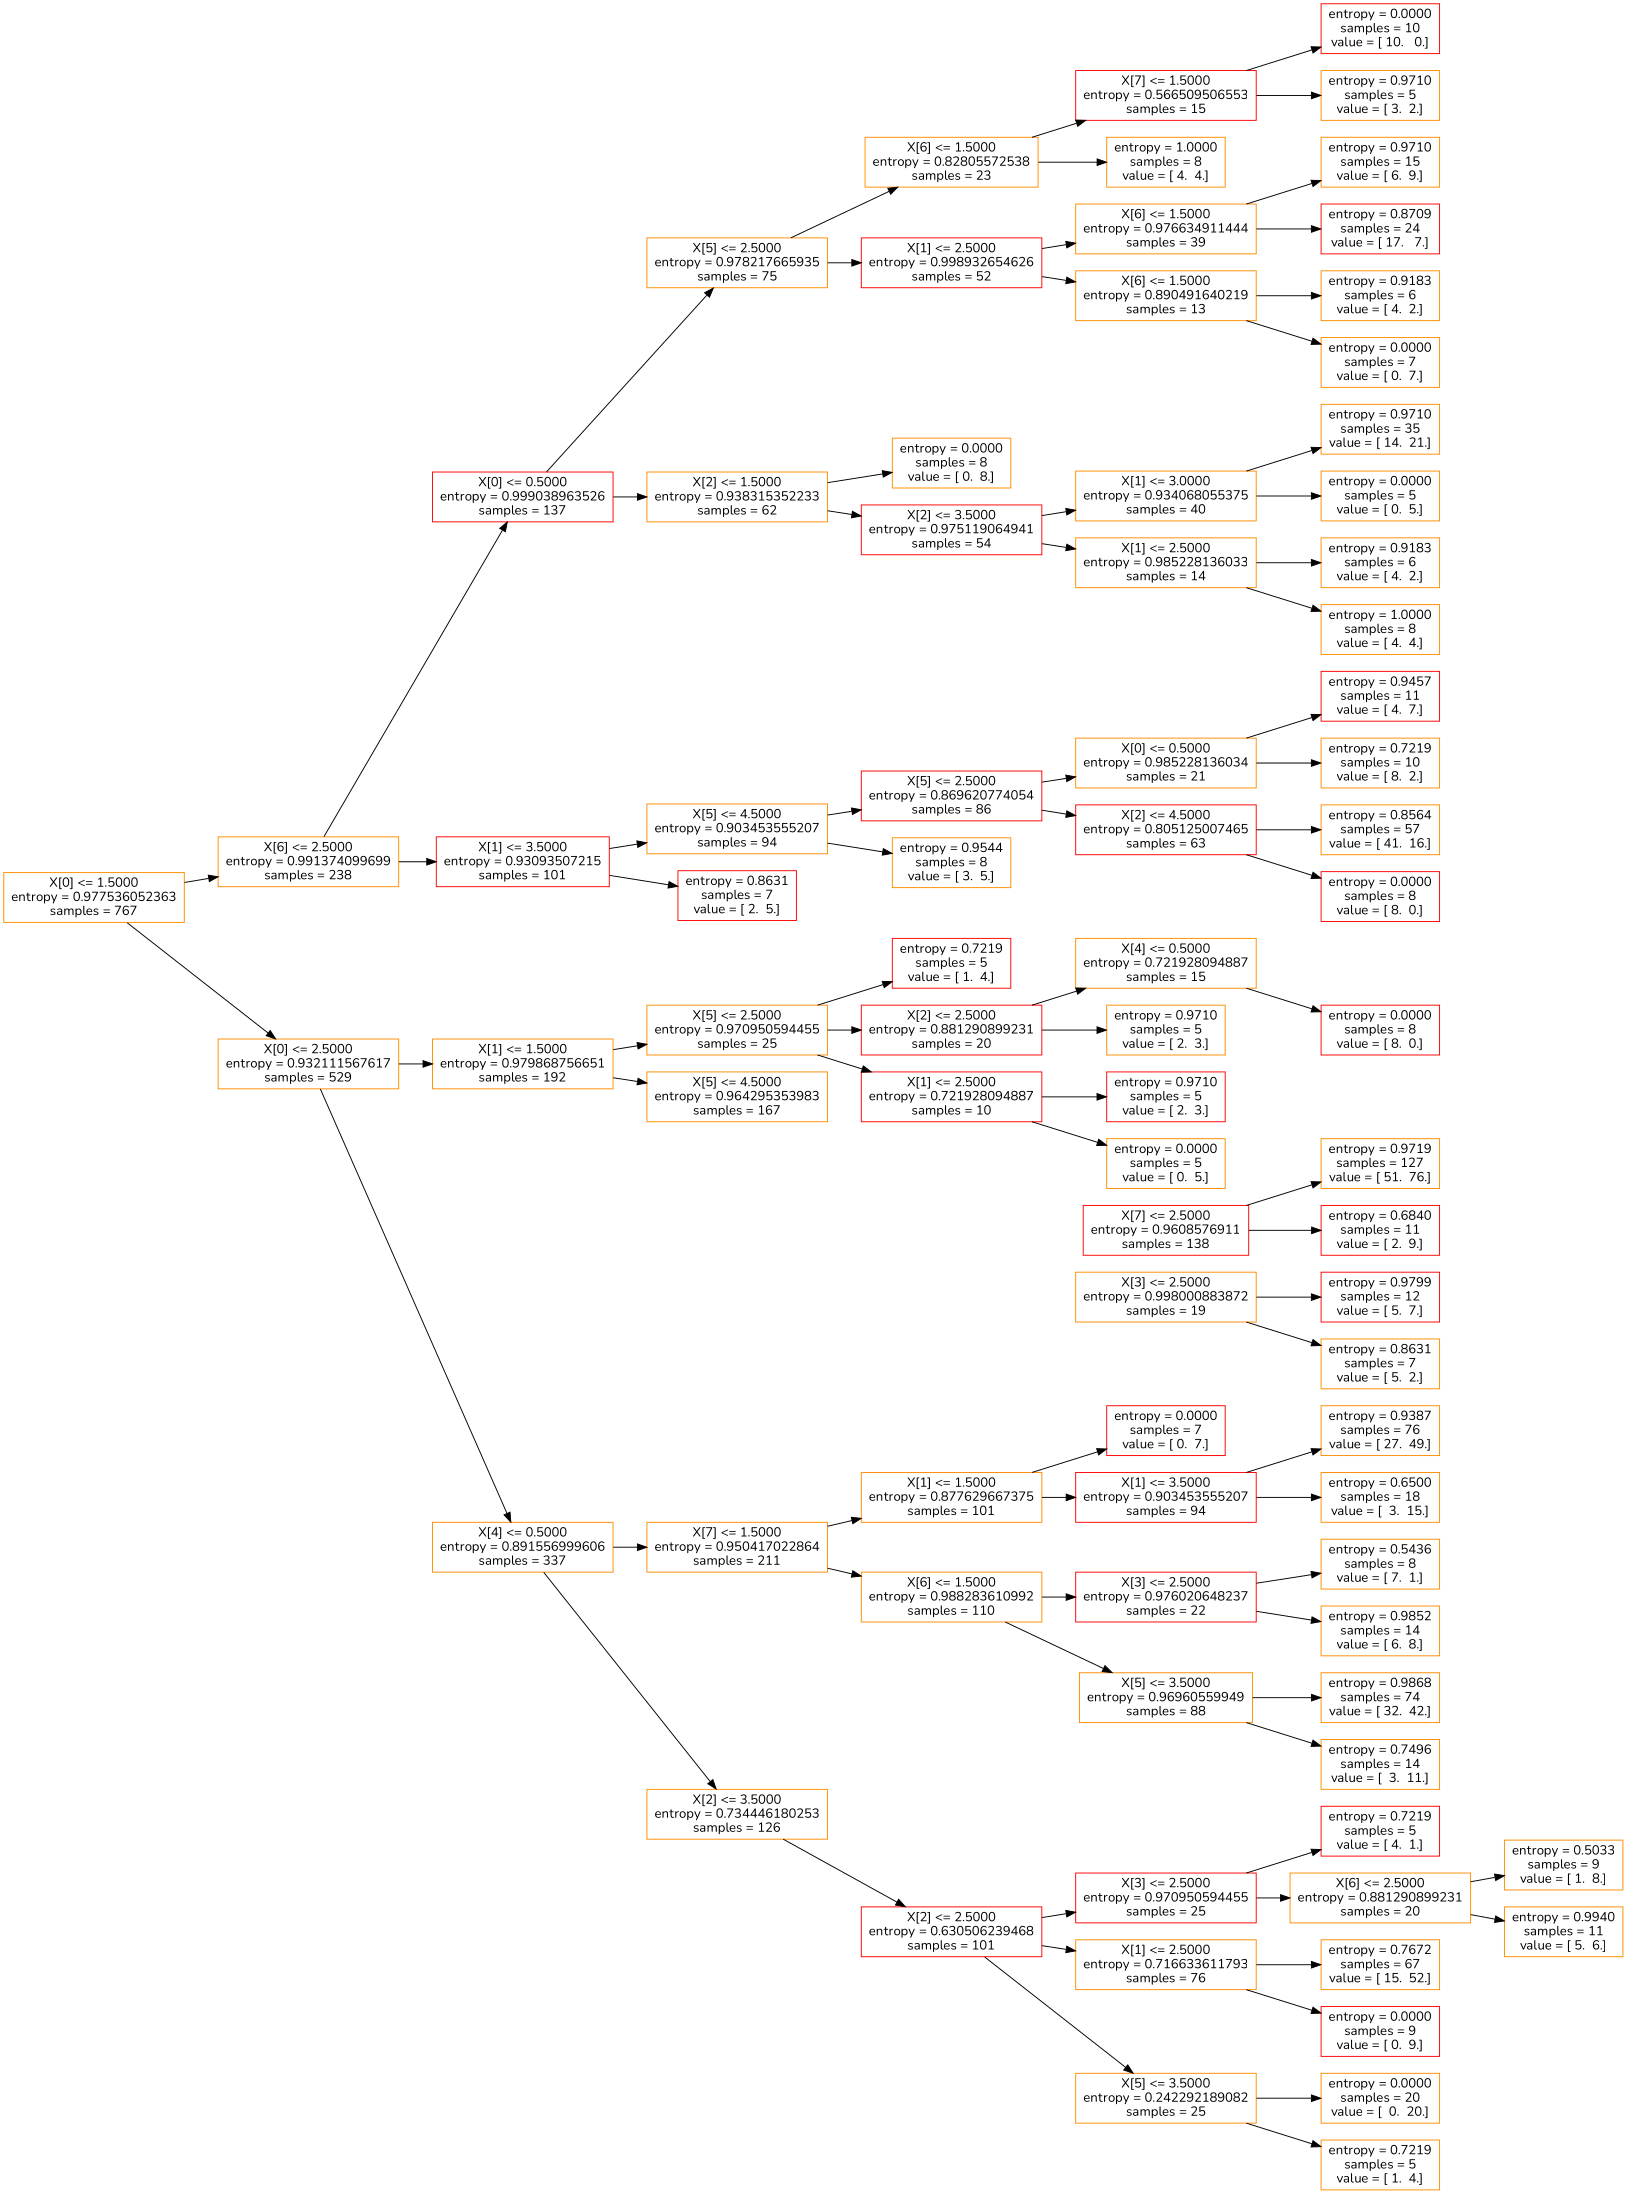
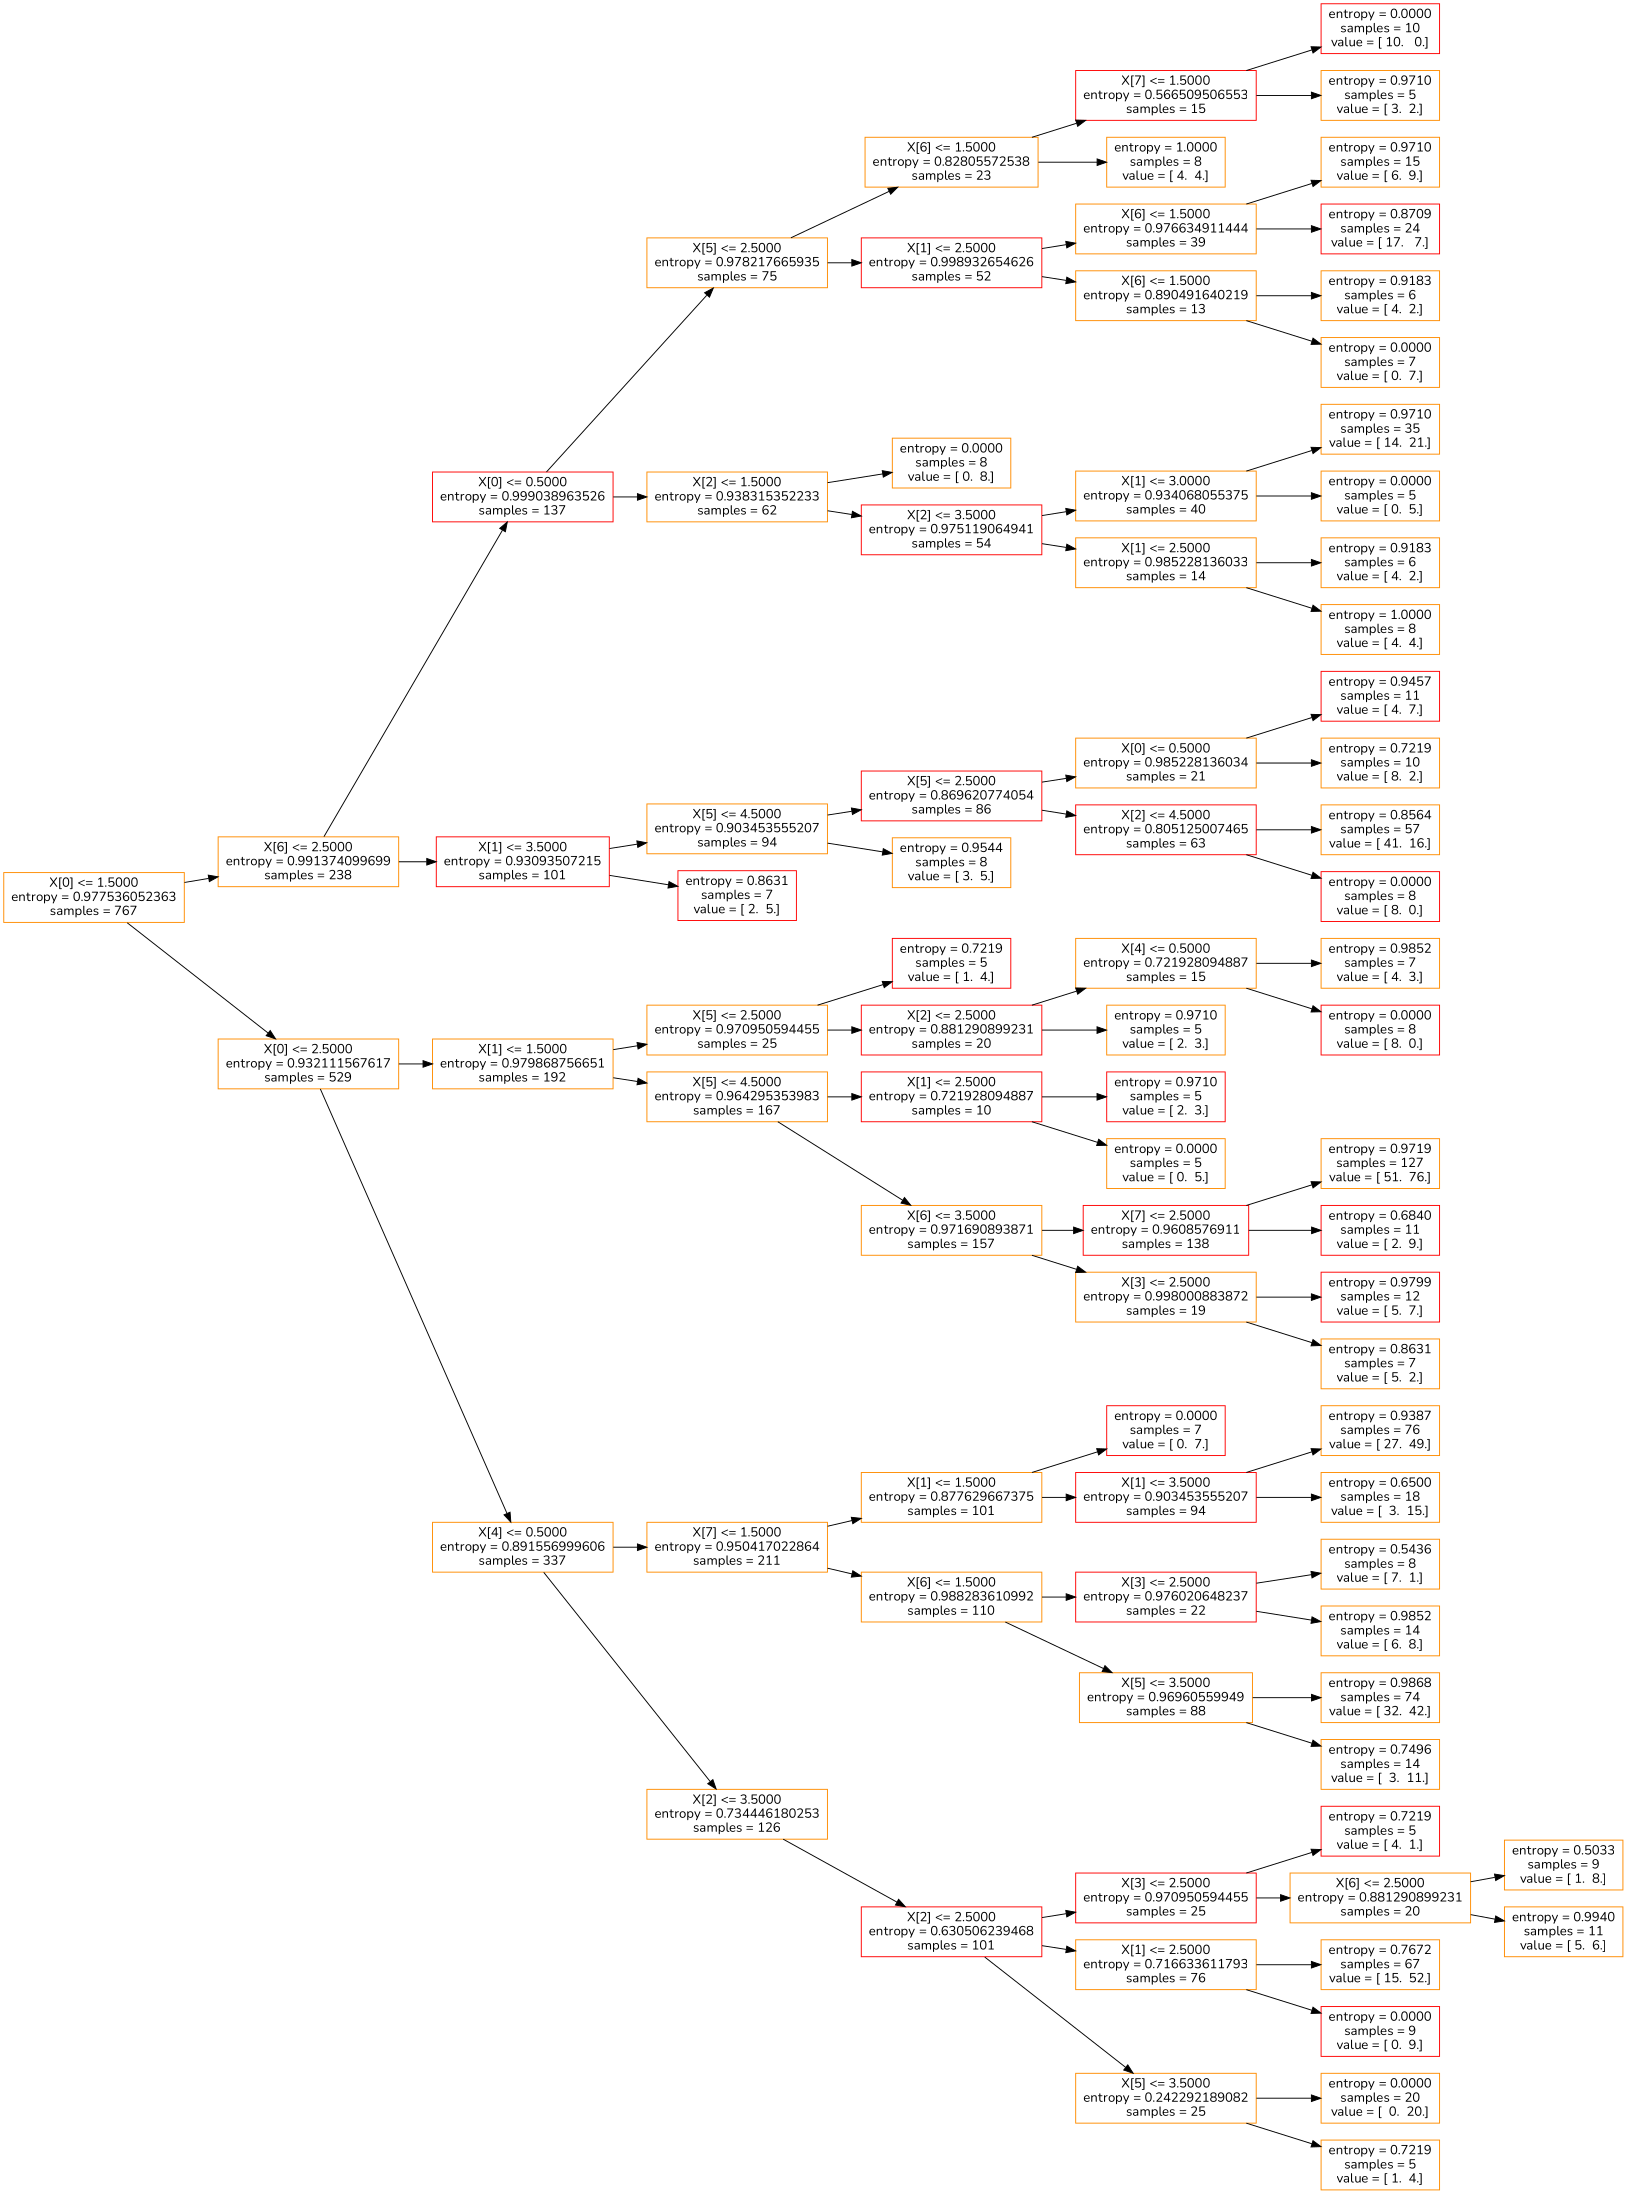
node "entropy = 0.9852 samples = 7 value = [ 4.  3.]": added
edge "X[5] <= 2.5000 entropy = 0.970950594455 samples = 25" -> "X[1] <= 2.5000 entropy = 0.721928094887 samples = 10": now "X[5] <= 4.5000 entropy = 0.964295353983 samples = 167" -> "X[1] <= 2.5000 entropy = 0.721928094887 samples = 10"
node "X[6] <= 3.5000 entropy = 0.971690893871 samples = 157": added
